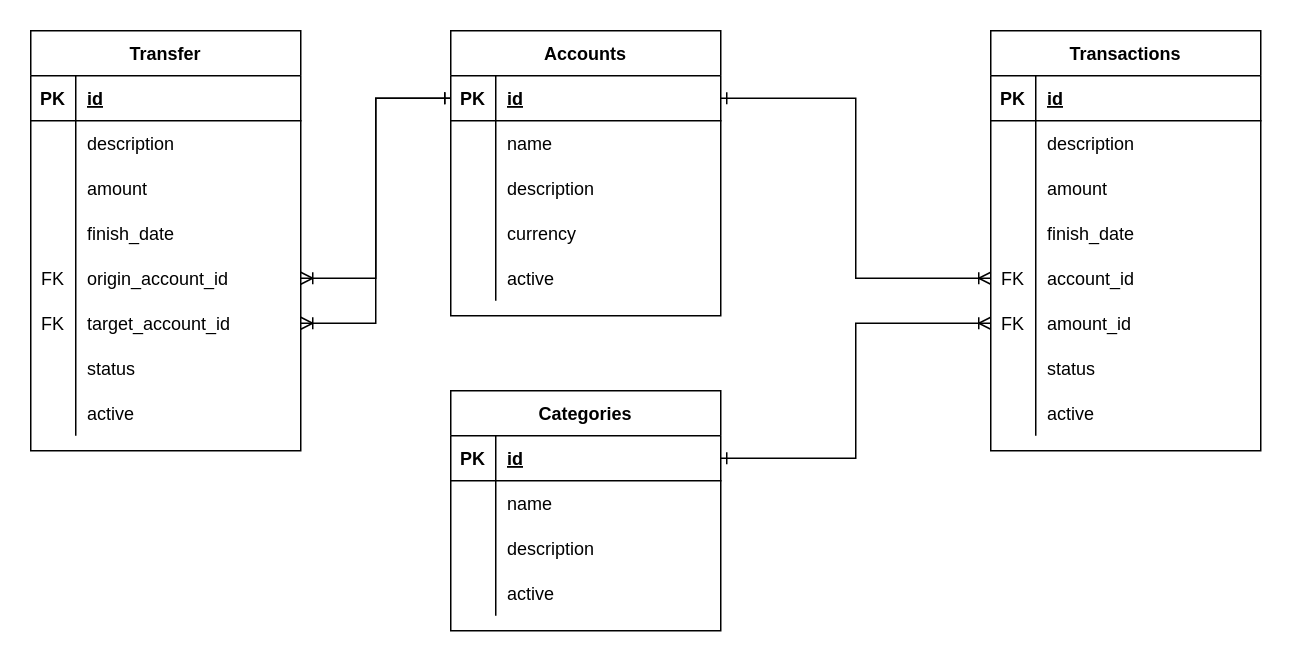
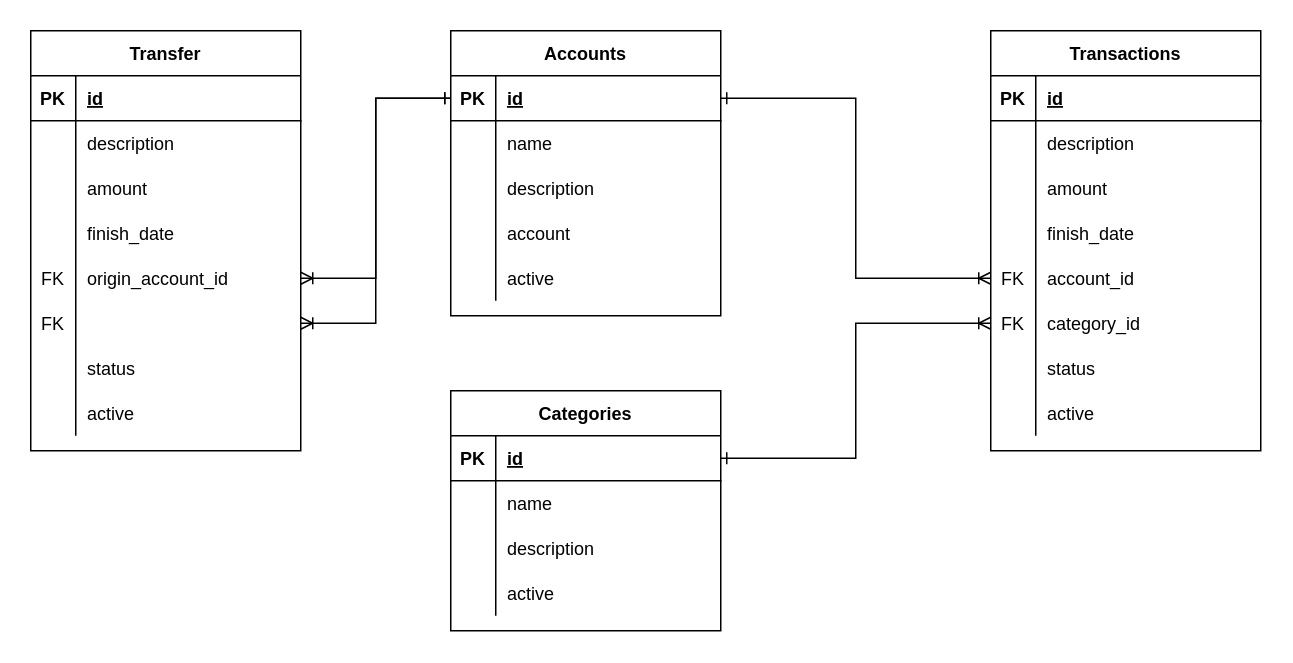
node "currency": label "currency" -> "account"
node "target_account_id": removed
node "amount_id": label "amount_id" -> "category_id"
